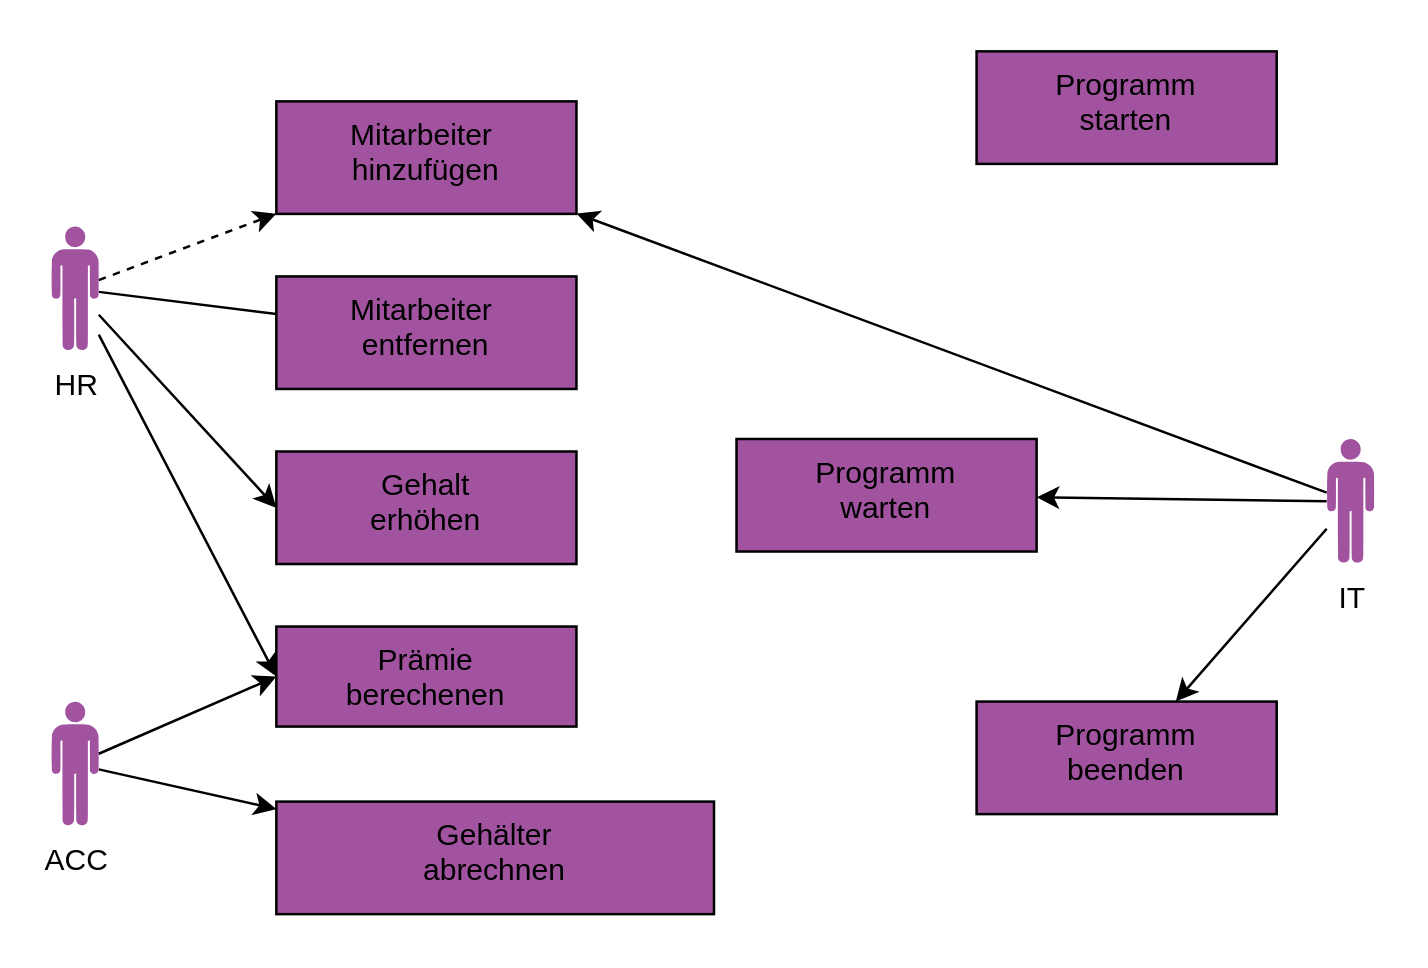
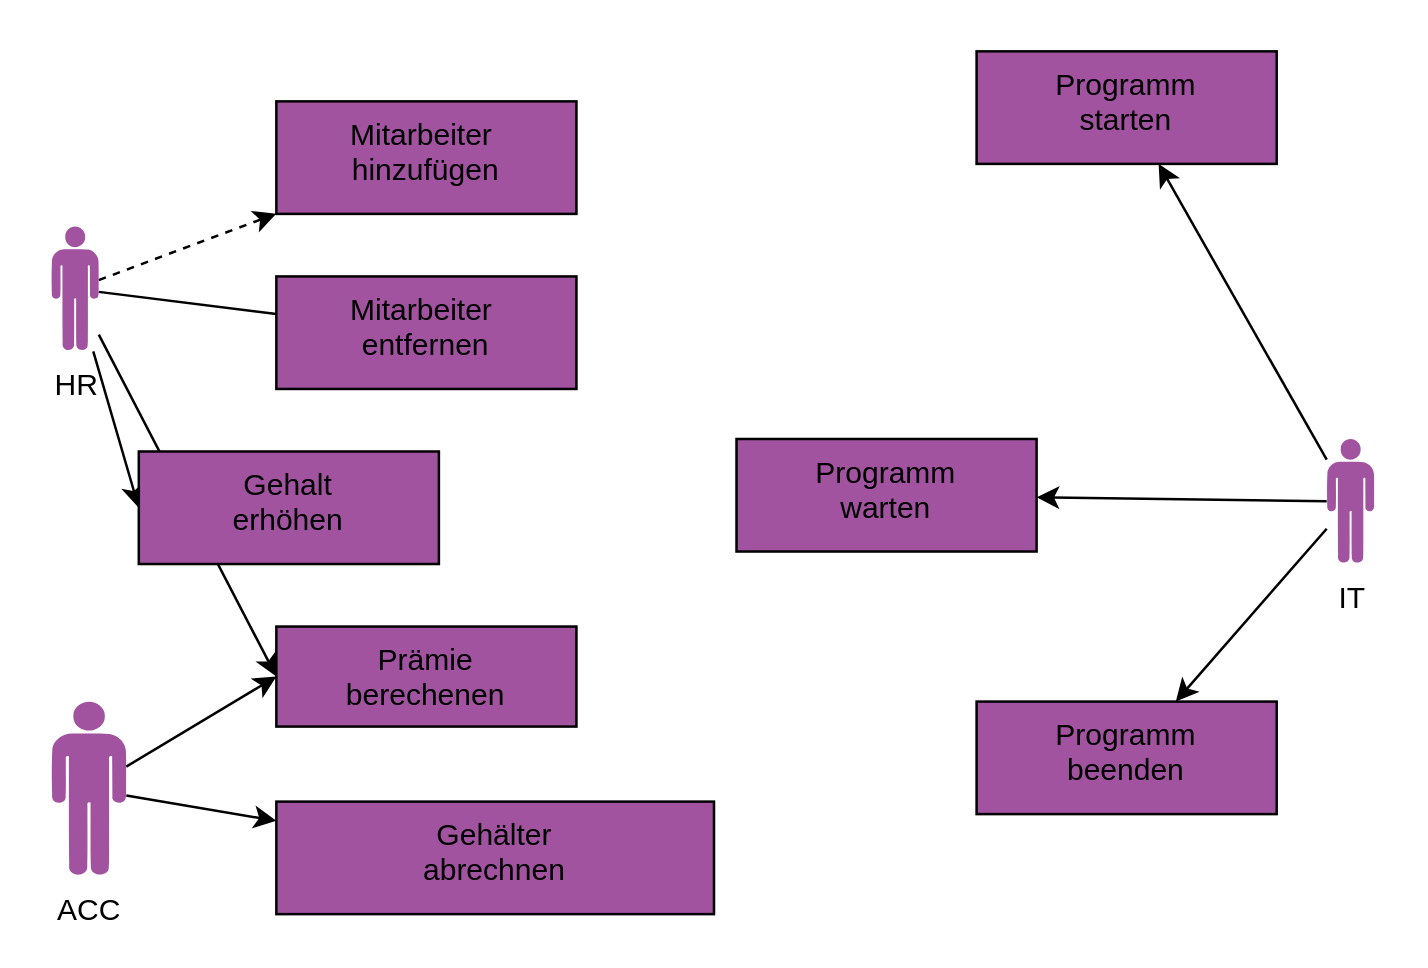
edge "IT" -> "Mitarbeiter hinzufügen": now "IT" -> "Programm starten"
node "Gehalt erhöhen": moved (426, 508) -> (289, 508)
node "ACC": size 48x125 -> 75x175
